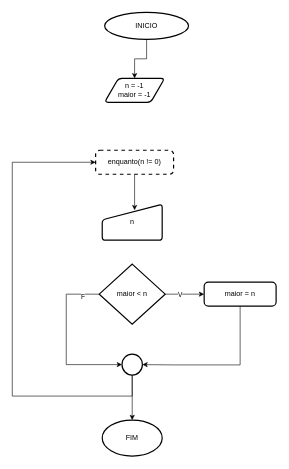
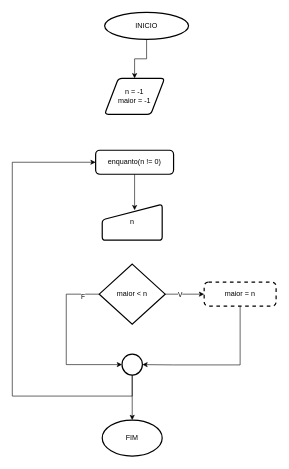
node "n = -1 maior = -1": size 60x24 -> 60x36
node "enquanto(n != 0)": style dashed -> solid
node "maior = n": style solid -> dashed
